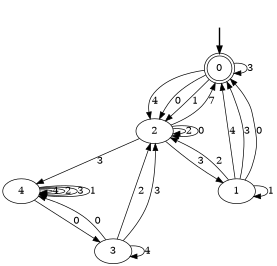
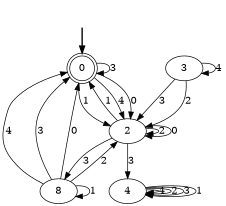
edge "2" -> "0": label "7" -> "1"
node "1": label "1" -> "8"
edge "3" -> "4": removed, label "0"
edge "4" -> "3": removed, label "0"
